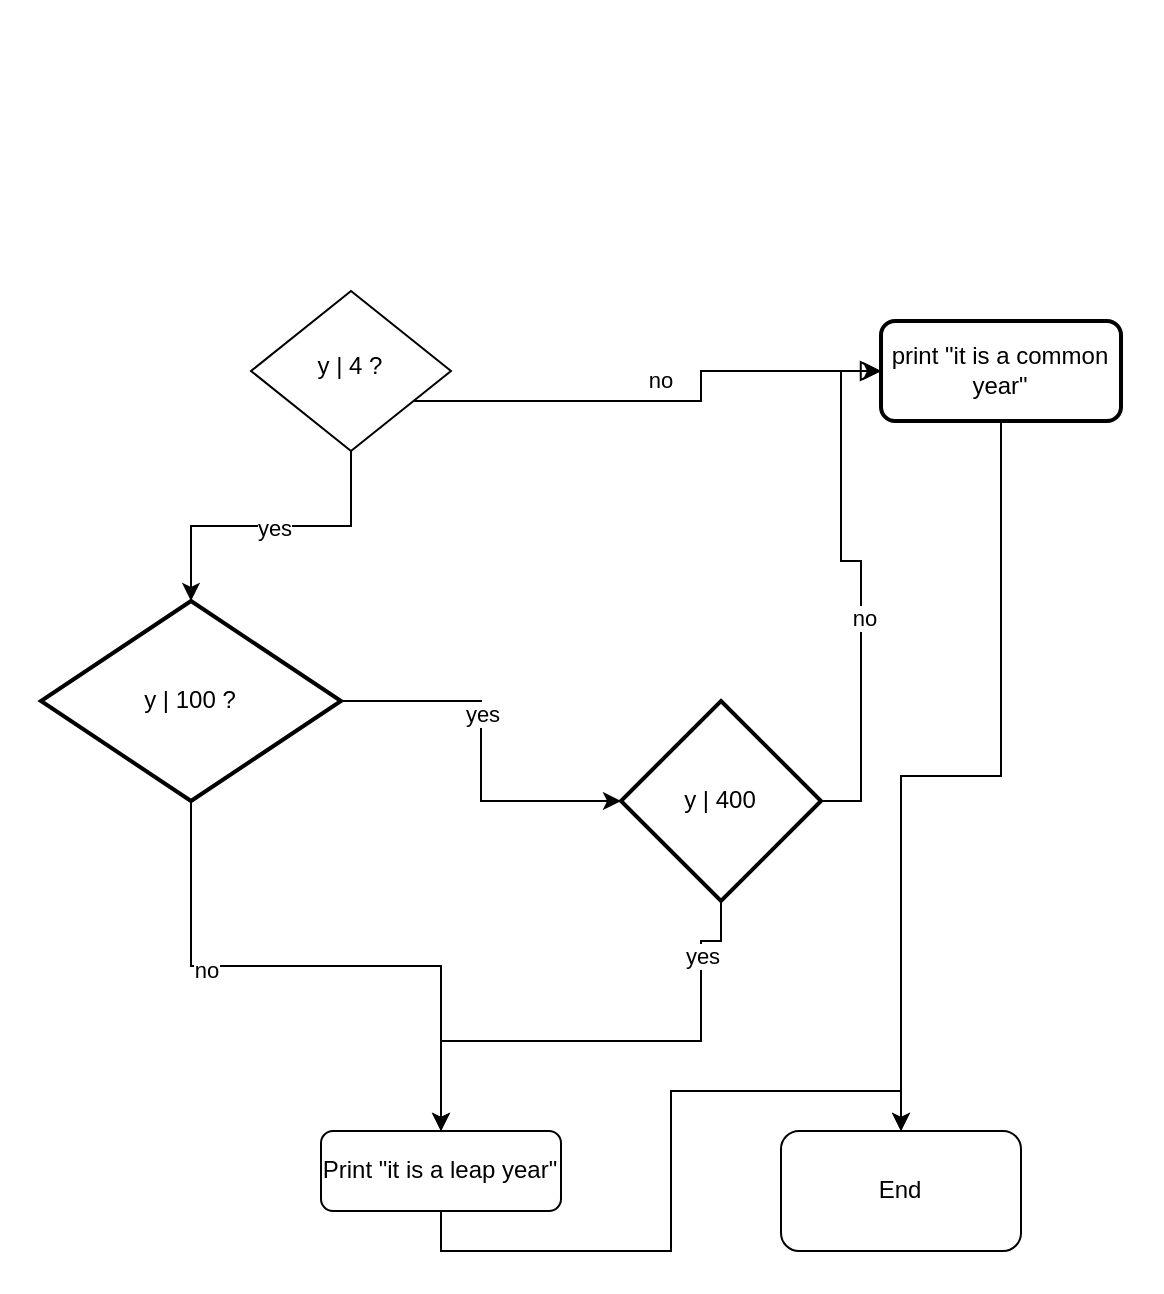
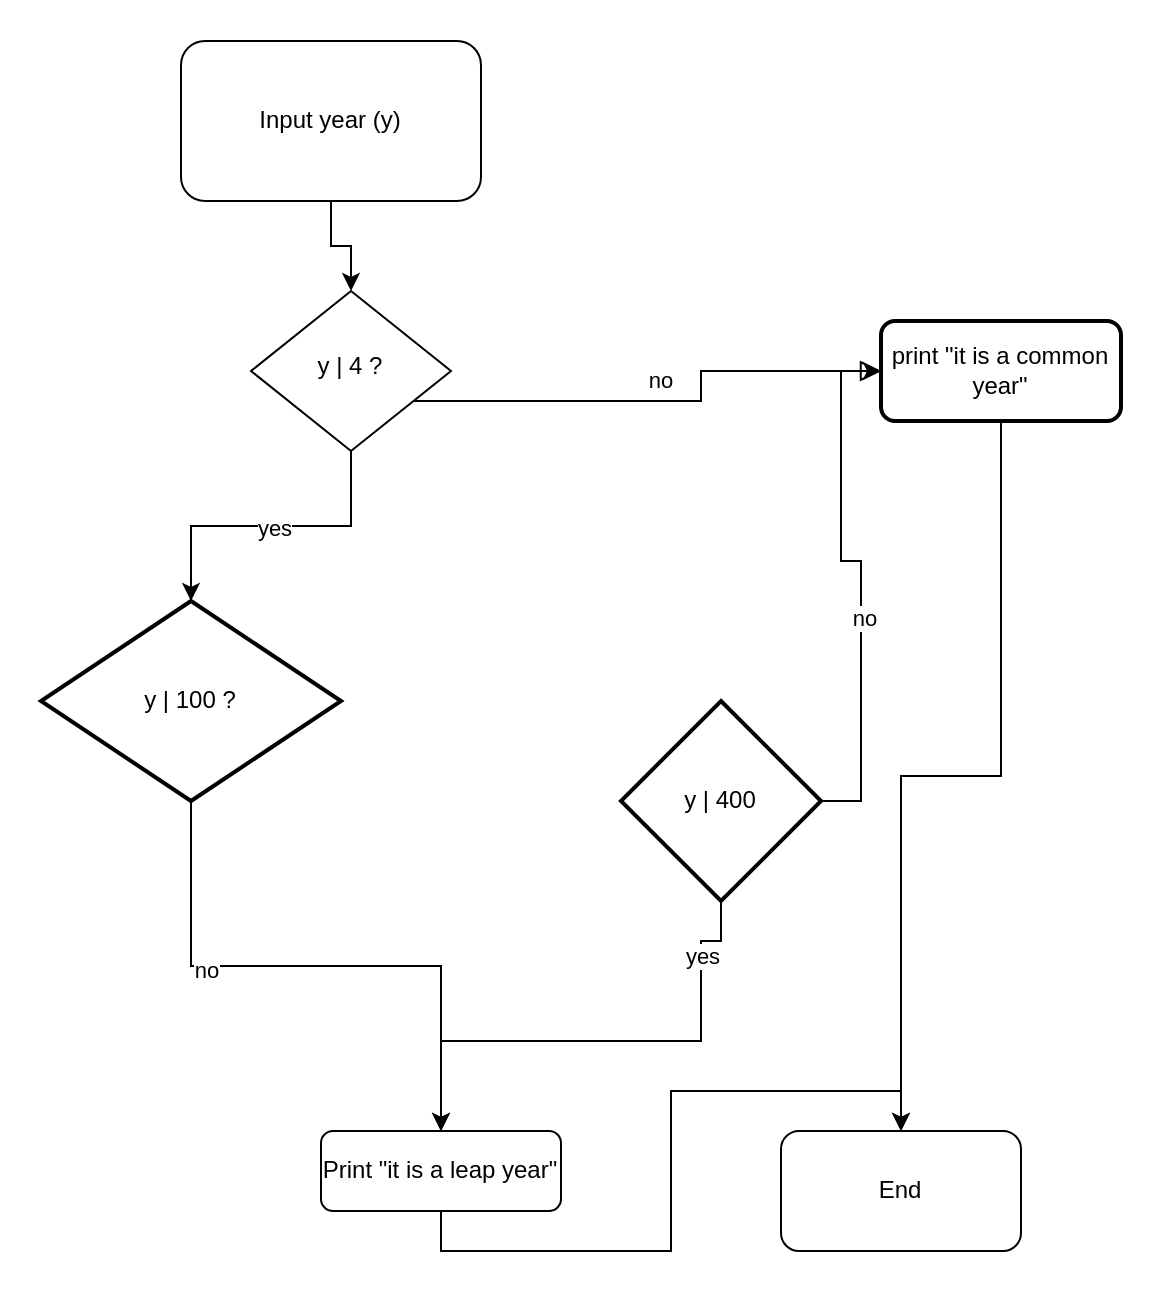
node "Input year (y)": added
edge "Input year (y)" -> "y | 4 ?": added
edge "y | 100 ?" -> "y | 400": removed, label "yes"
